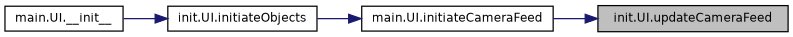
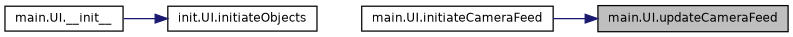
edge "init.UI.initiateObjects" -> "main.UI.initiateCameraFeed": removed
node "init.UI.updateCameraFeed": label "init.UI.updateCameraFeed" -> "main.UI.updateCameraFeed"
